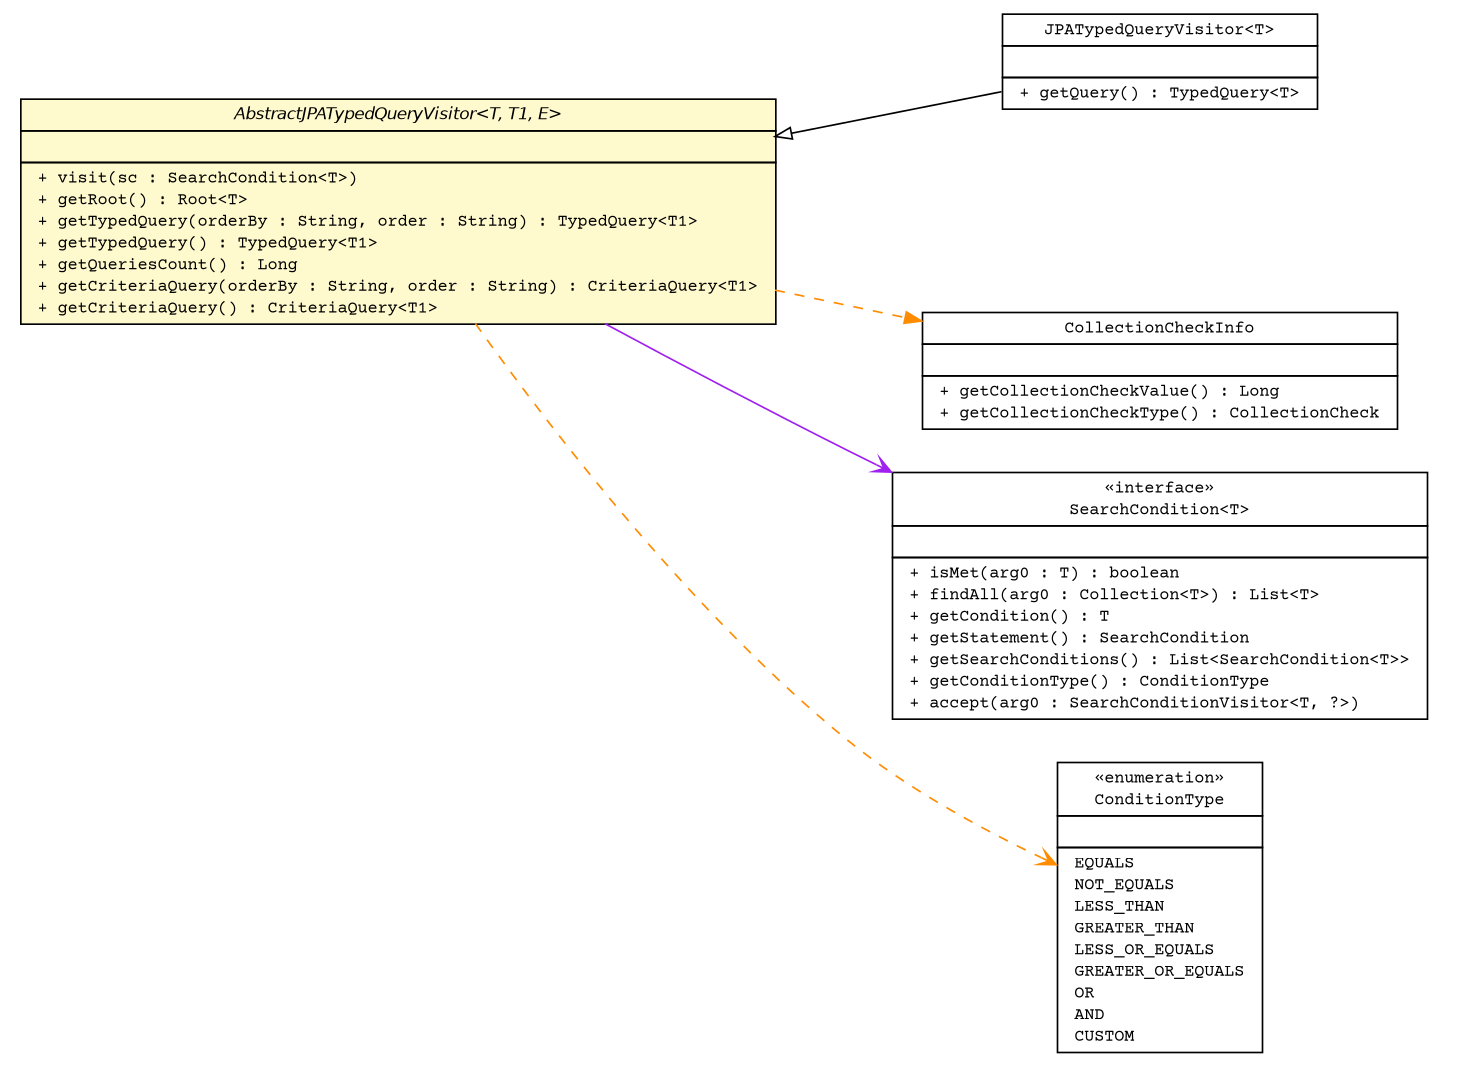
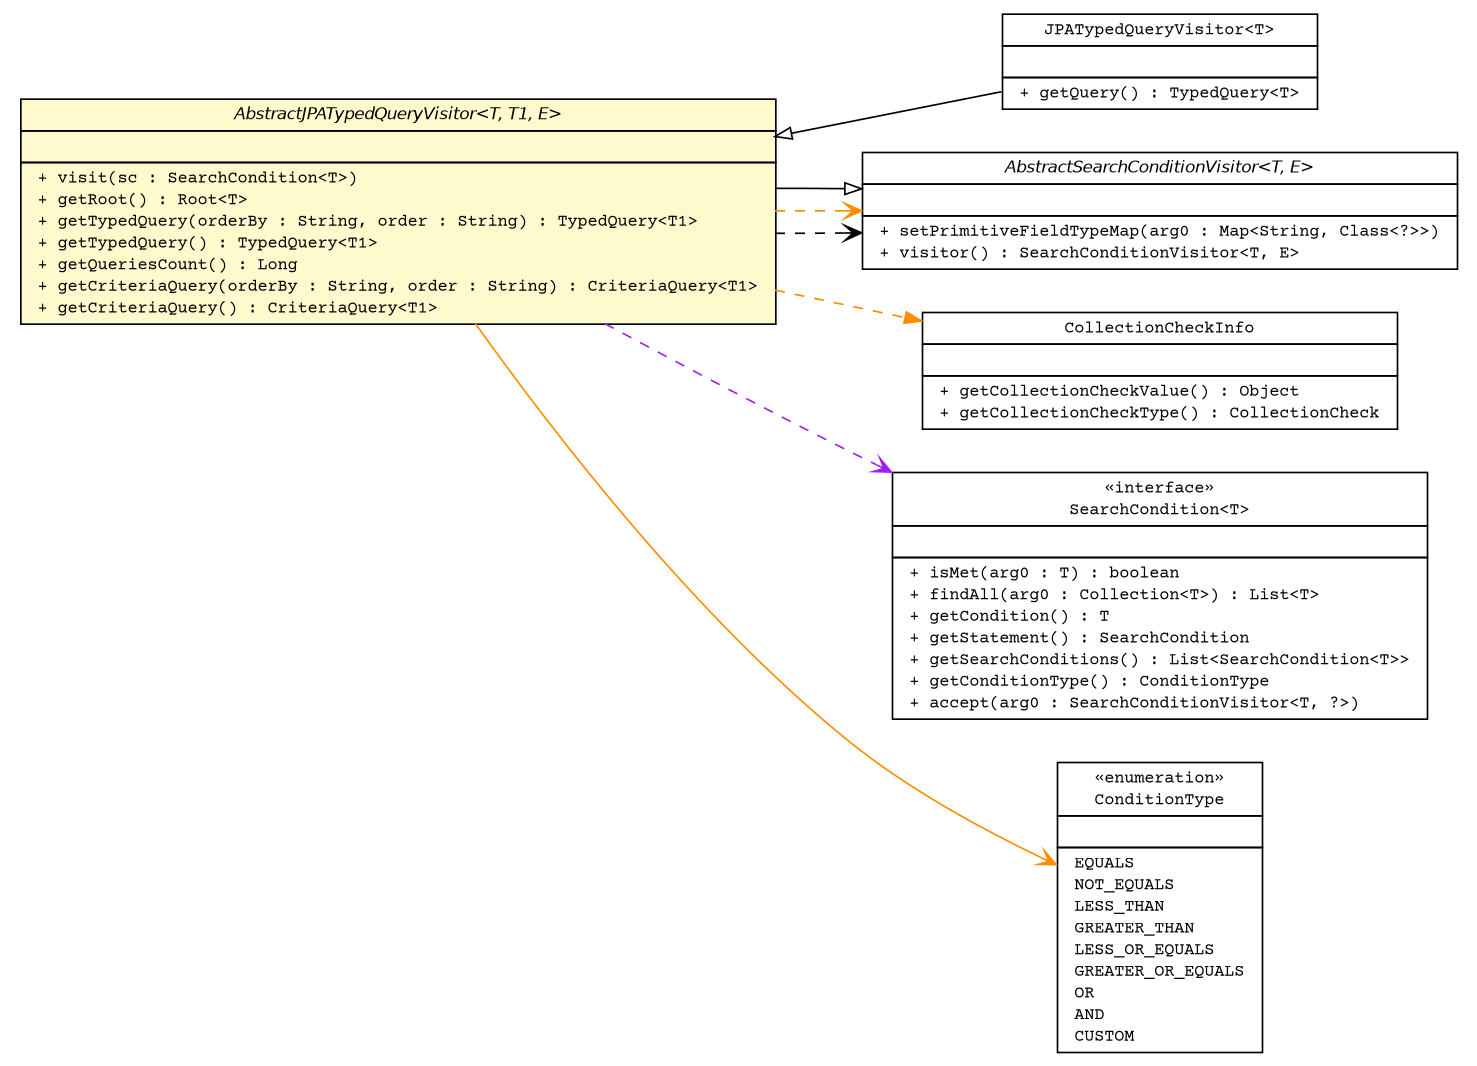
node "AbstractSearchConditionVisitor<T, E>": added
node "CollectionCheckInfo": text "+ getCollectionCheckValue() : Long" -> "+ getCollectionCheckValue() : Object"
edge "AbstractJPATypedQueryVisitor<T, T1, E>" -> "SearchCondition<T>": style solid -> dashed
edge "AbstractJPATypedQueryVisitor<T, T1, E>" -> "ConditionType": style dashed -> solid
